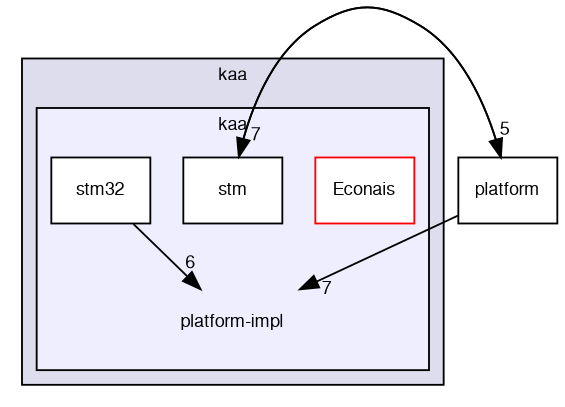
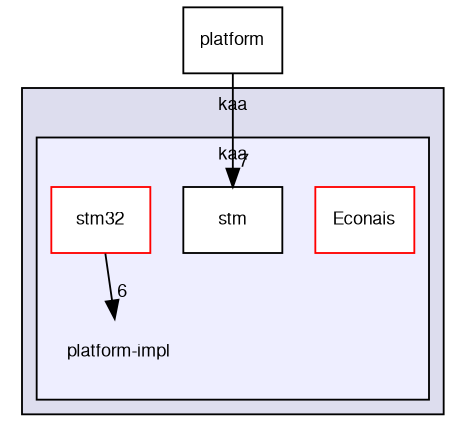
edge "stm" -> "platform": removed
node "stm32": color black -> red
edge "platform" -> "platform-impl": removed
